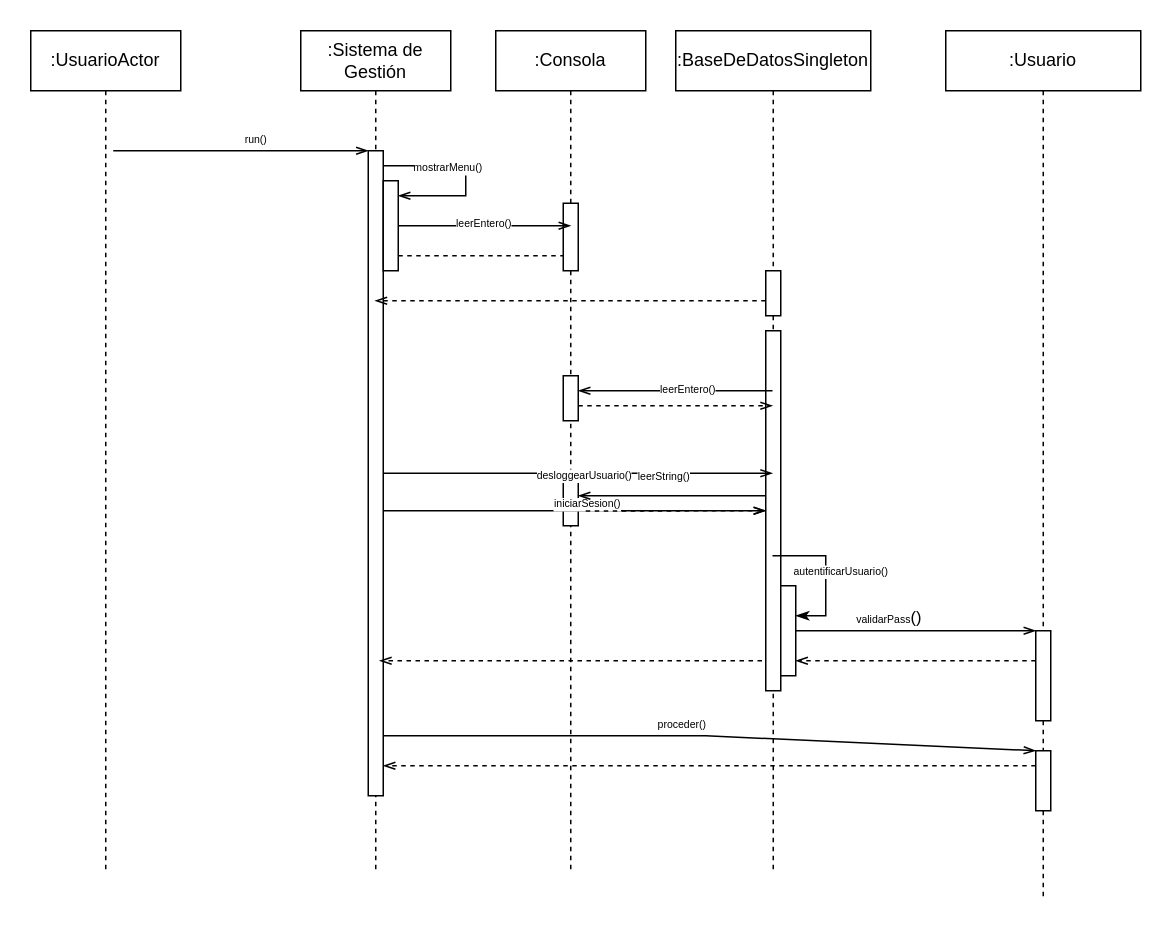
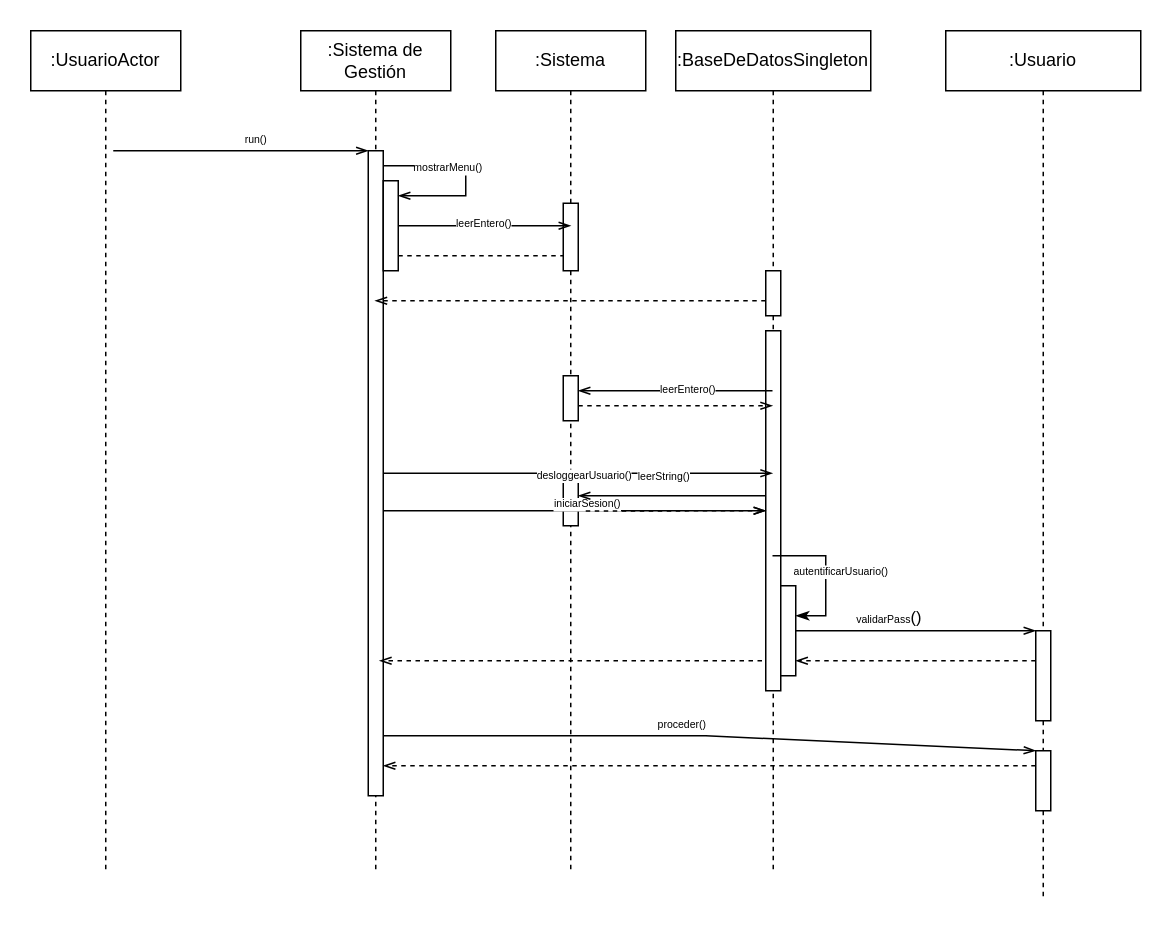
node ":Consola": label ":Consola" -> ":Sistema"
